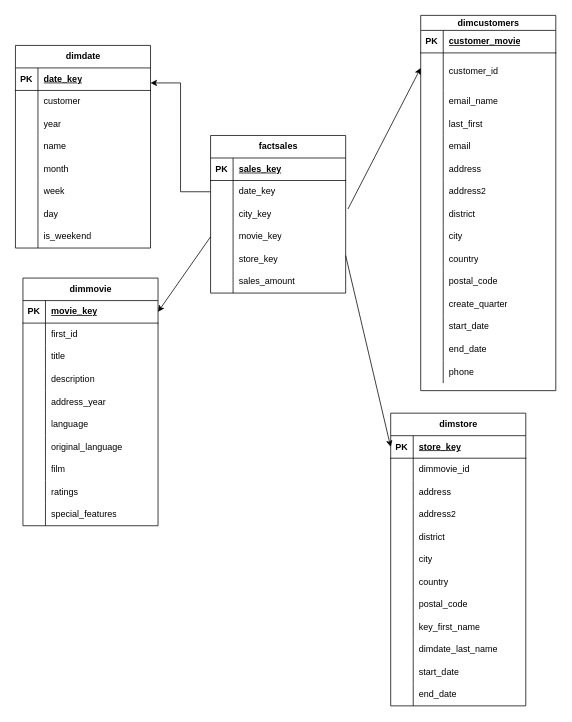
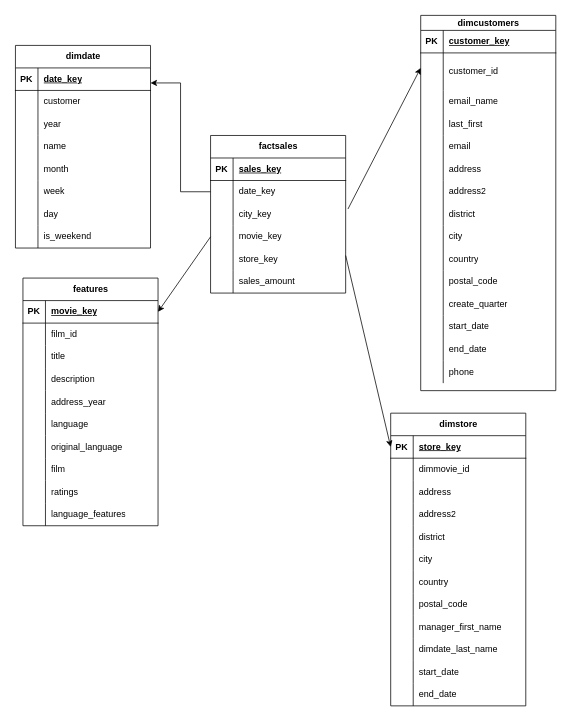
node "customer_movie": label "customer_movie" -> "customer_key"
node "dimmovie": label "dimmovie" -> "features"
node "first_id": label "first_id" -> "film_id"
node "special_features": label "special_features" -> "language_features"
node "key_first_name": label "key_first_name" -> "manager_first_name"
